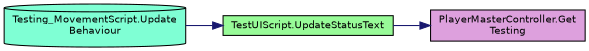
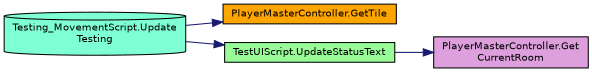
node "PlayerMasterController.GetTile": added
node "Testing_MovementScript.Update Behaviour": label "Testing_MovementScript.Update Behaviour" -> "Testing_MovementScript.Update Testing"
node "PlayerMasterController.Get Testing": label "PlayerMasterController.Get Testing" -> "PlayerMasterController.Get CurrentRoom"
